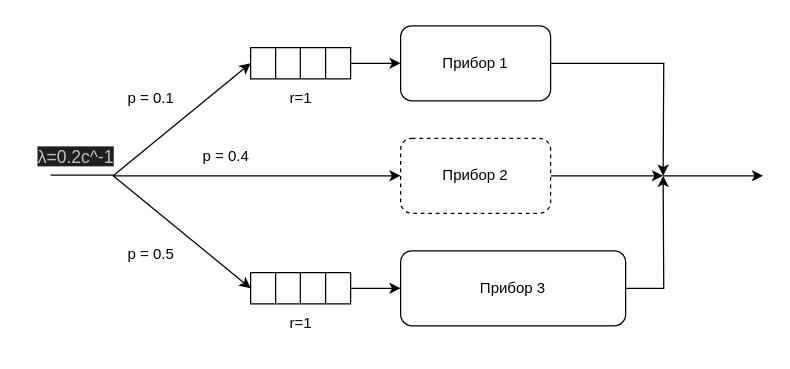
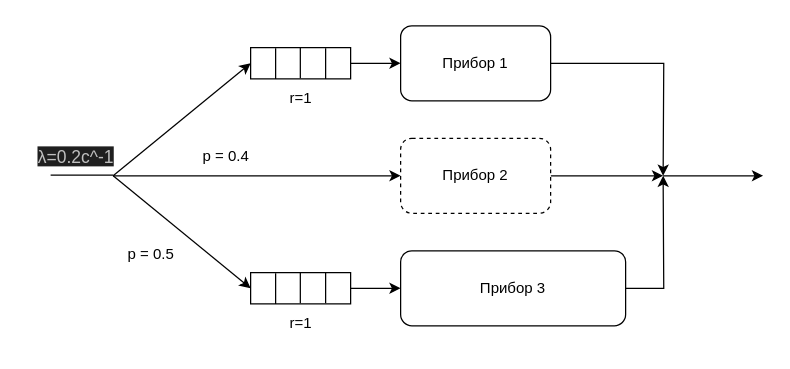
node "p = 0.1": removed
